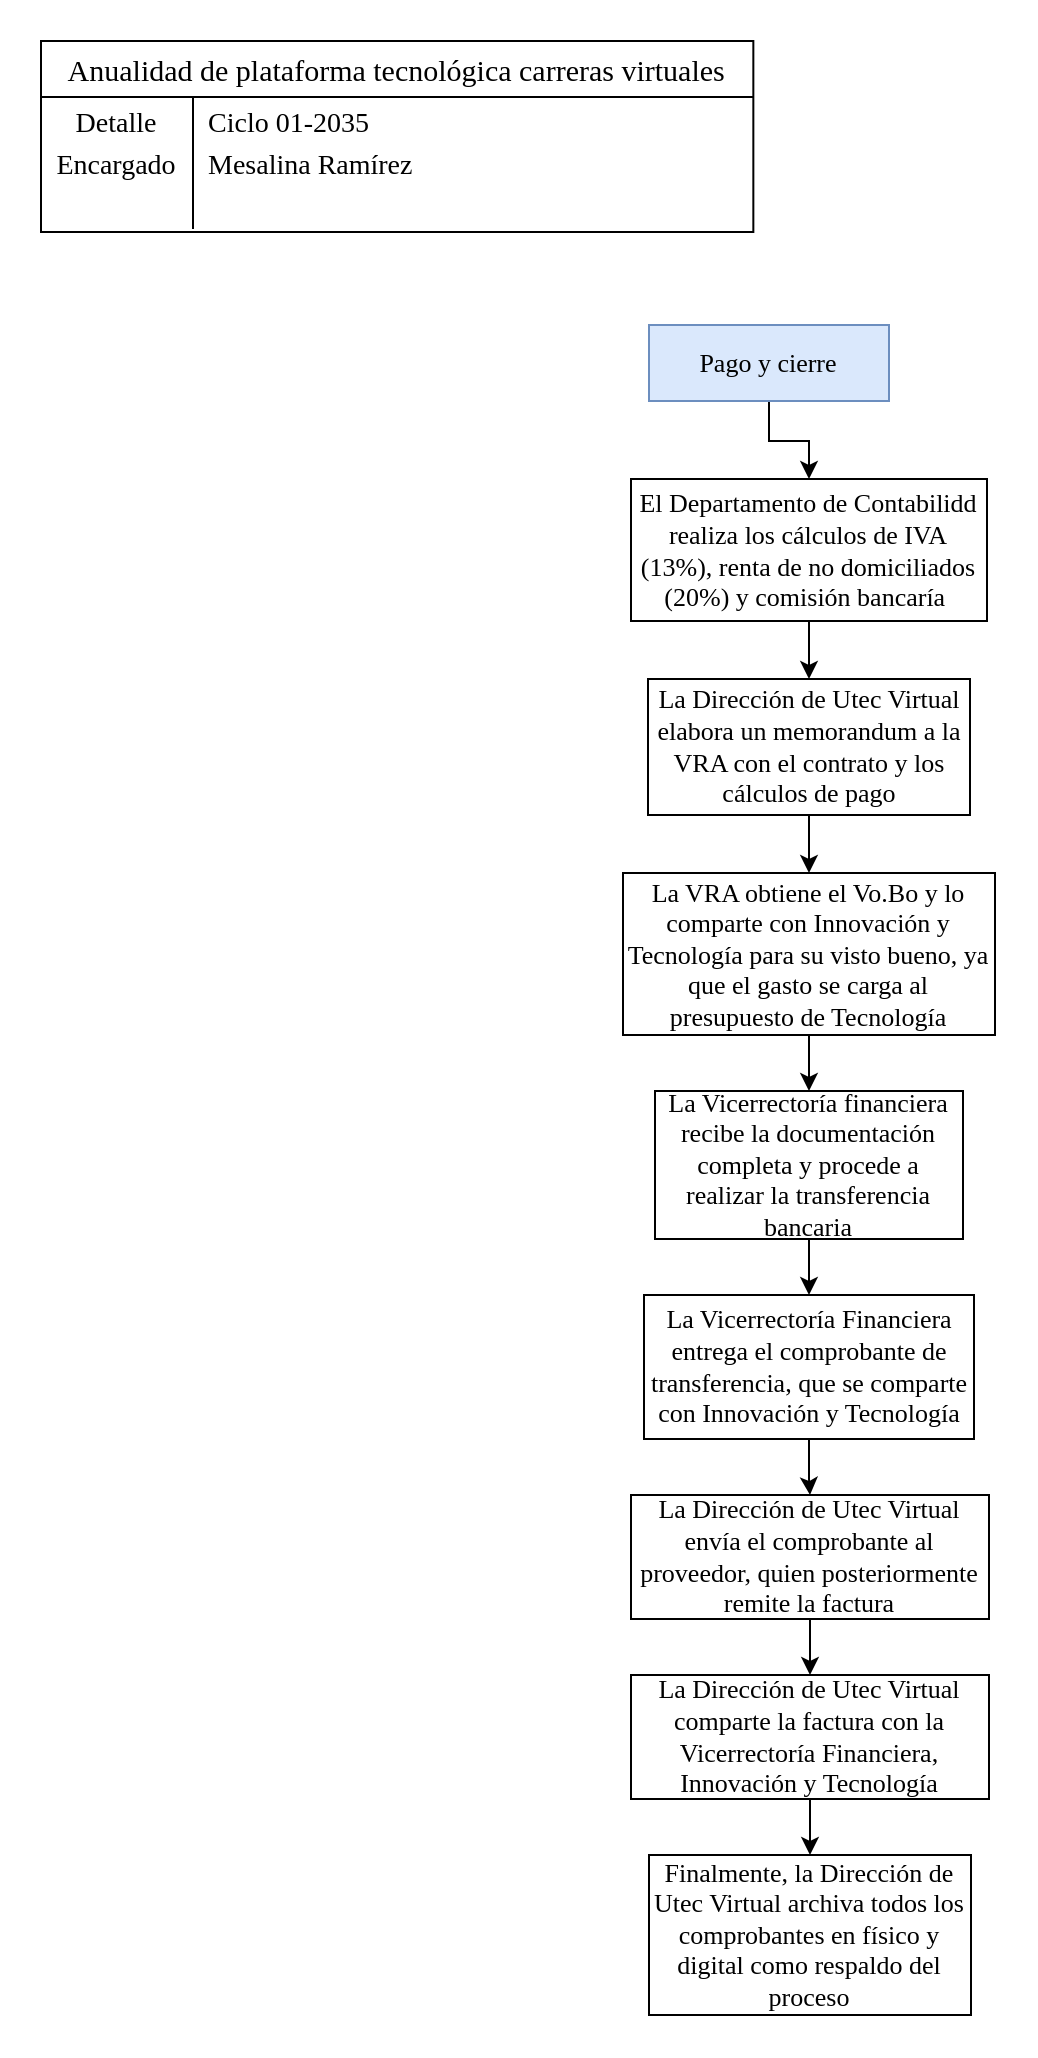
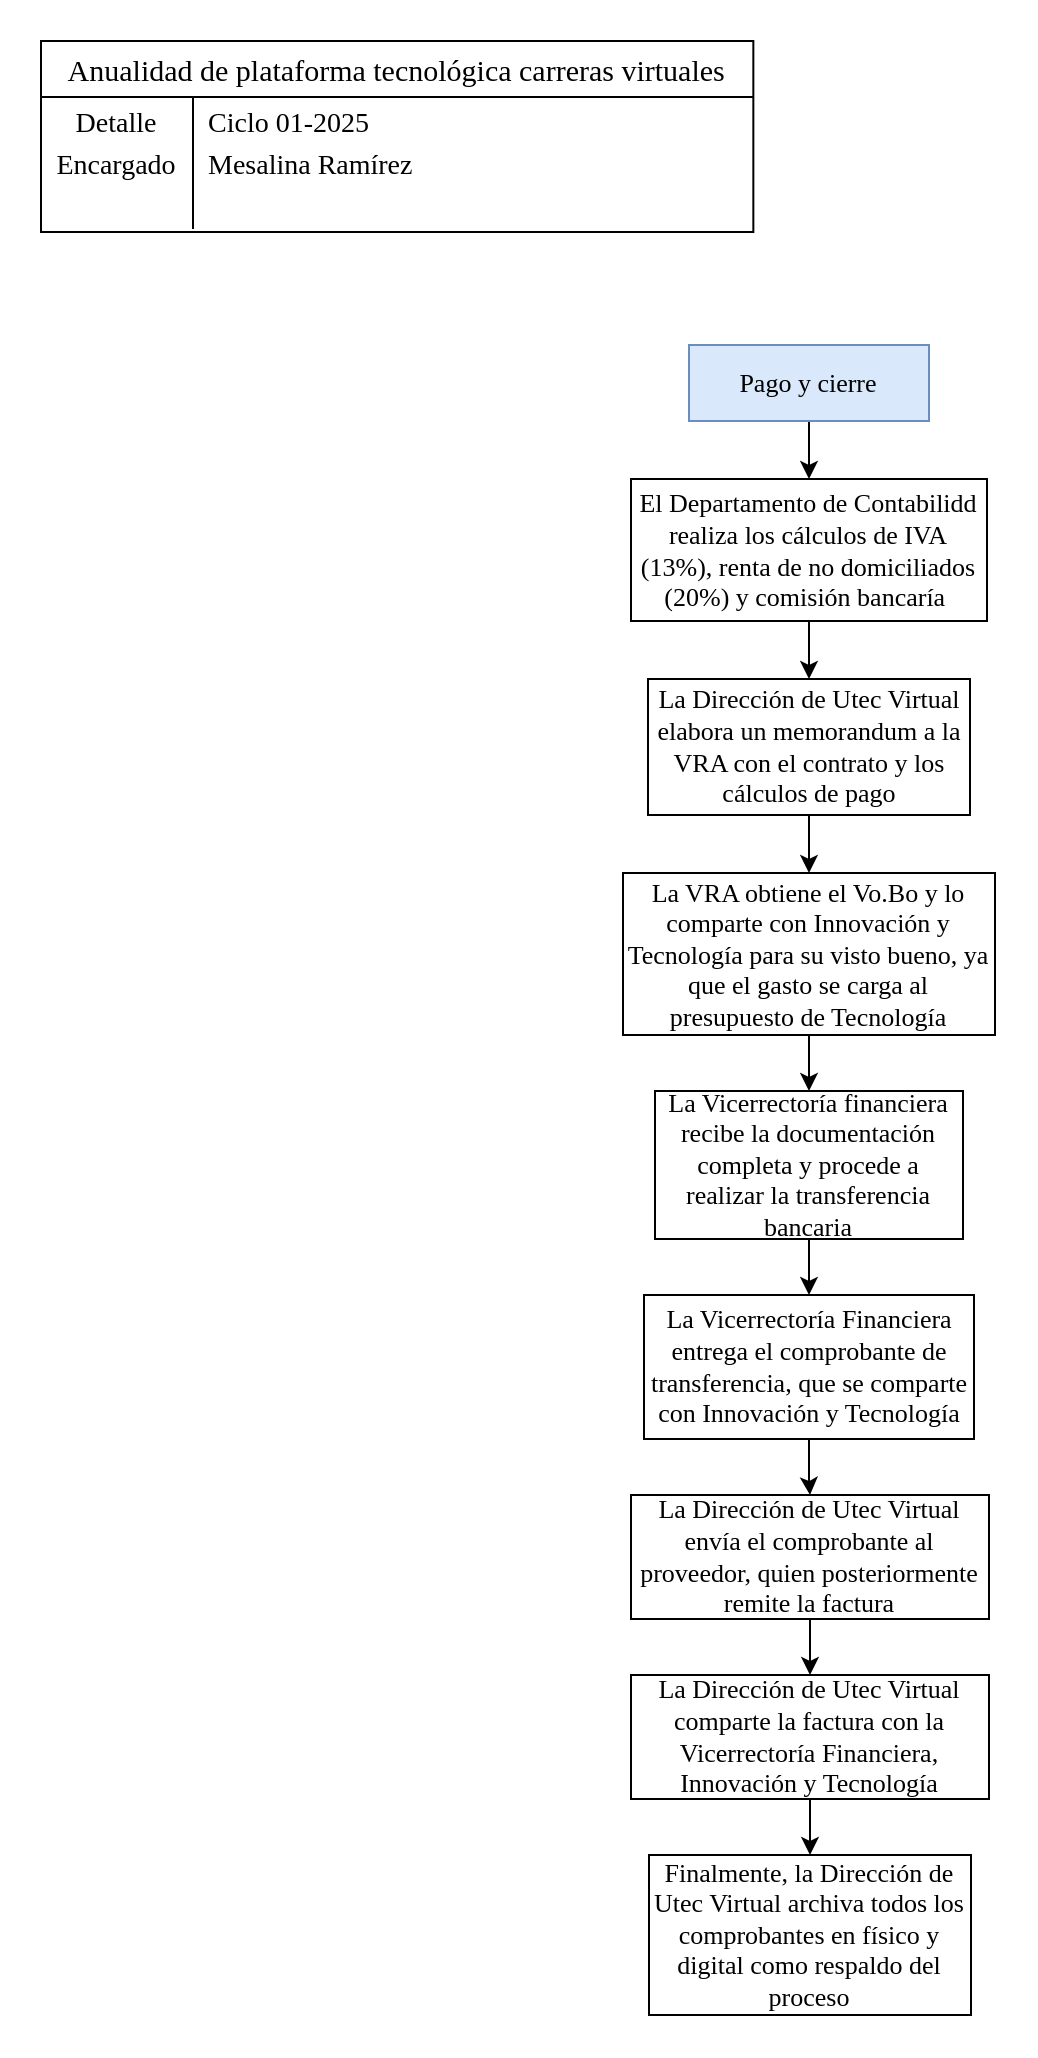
node "Ciclo 01-2035": label "Ciclo 01-2035" -> "Ciclo 01-2025"
node "Pago y cierre": moved (769, 363) -> (809, 383)
